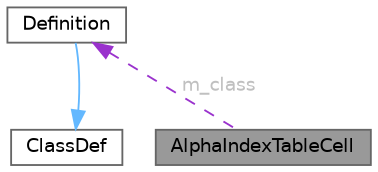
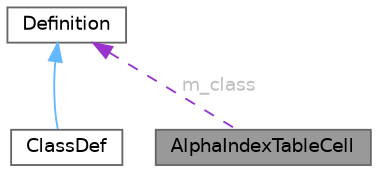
edge "Definition" -> "ClassDef": reversed
